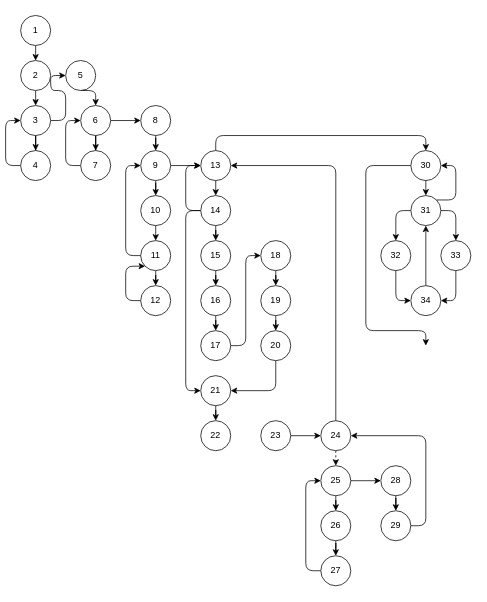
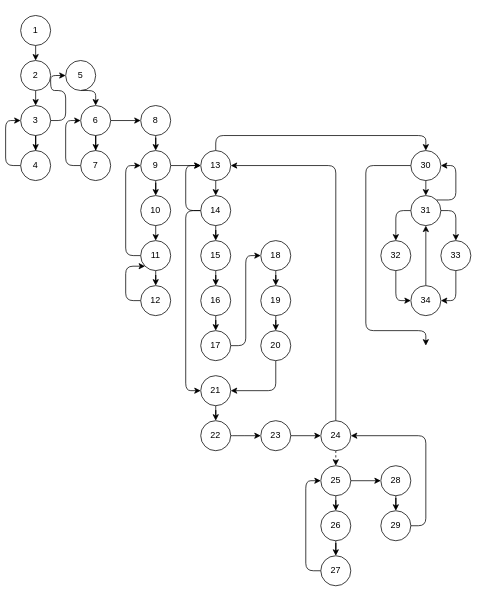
edge "22" -> "23": added
